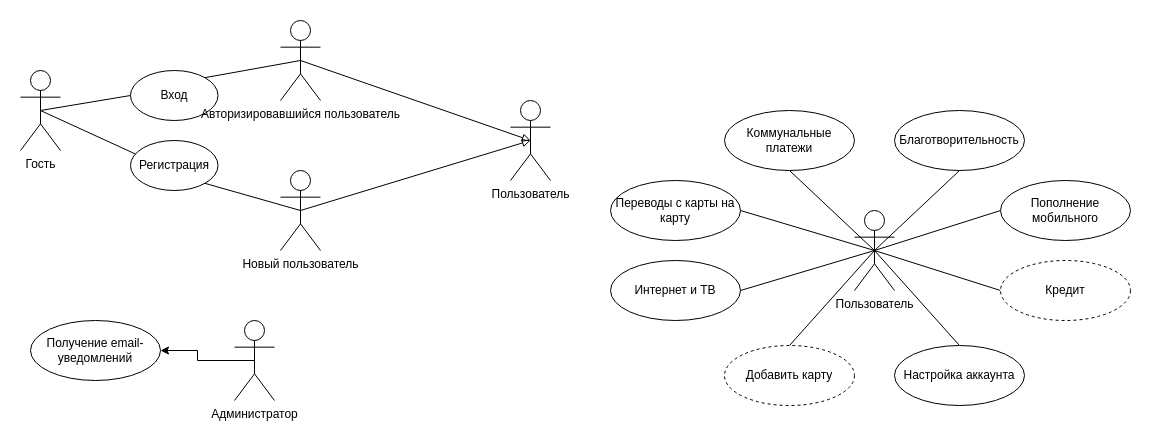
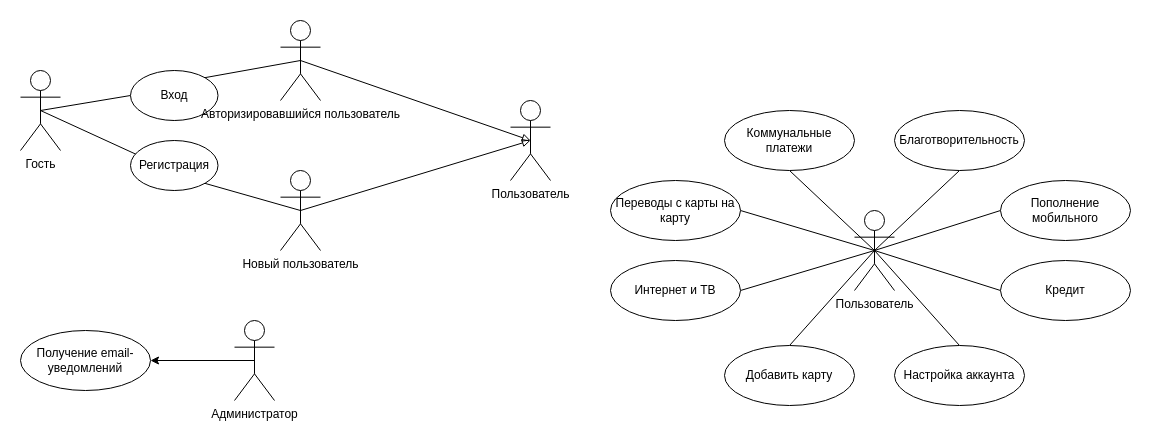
node "Кредит": style dashed -> solid
node "Получение email-уведомлений": moved (96, 351) -> (86, 361)
node "Добавить карту": style dashed -> solid
